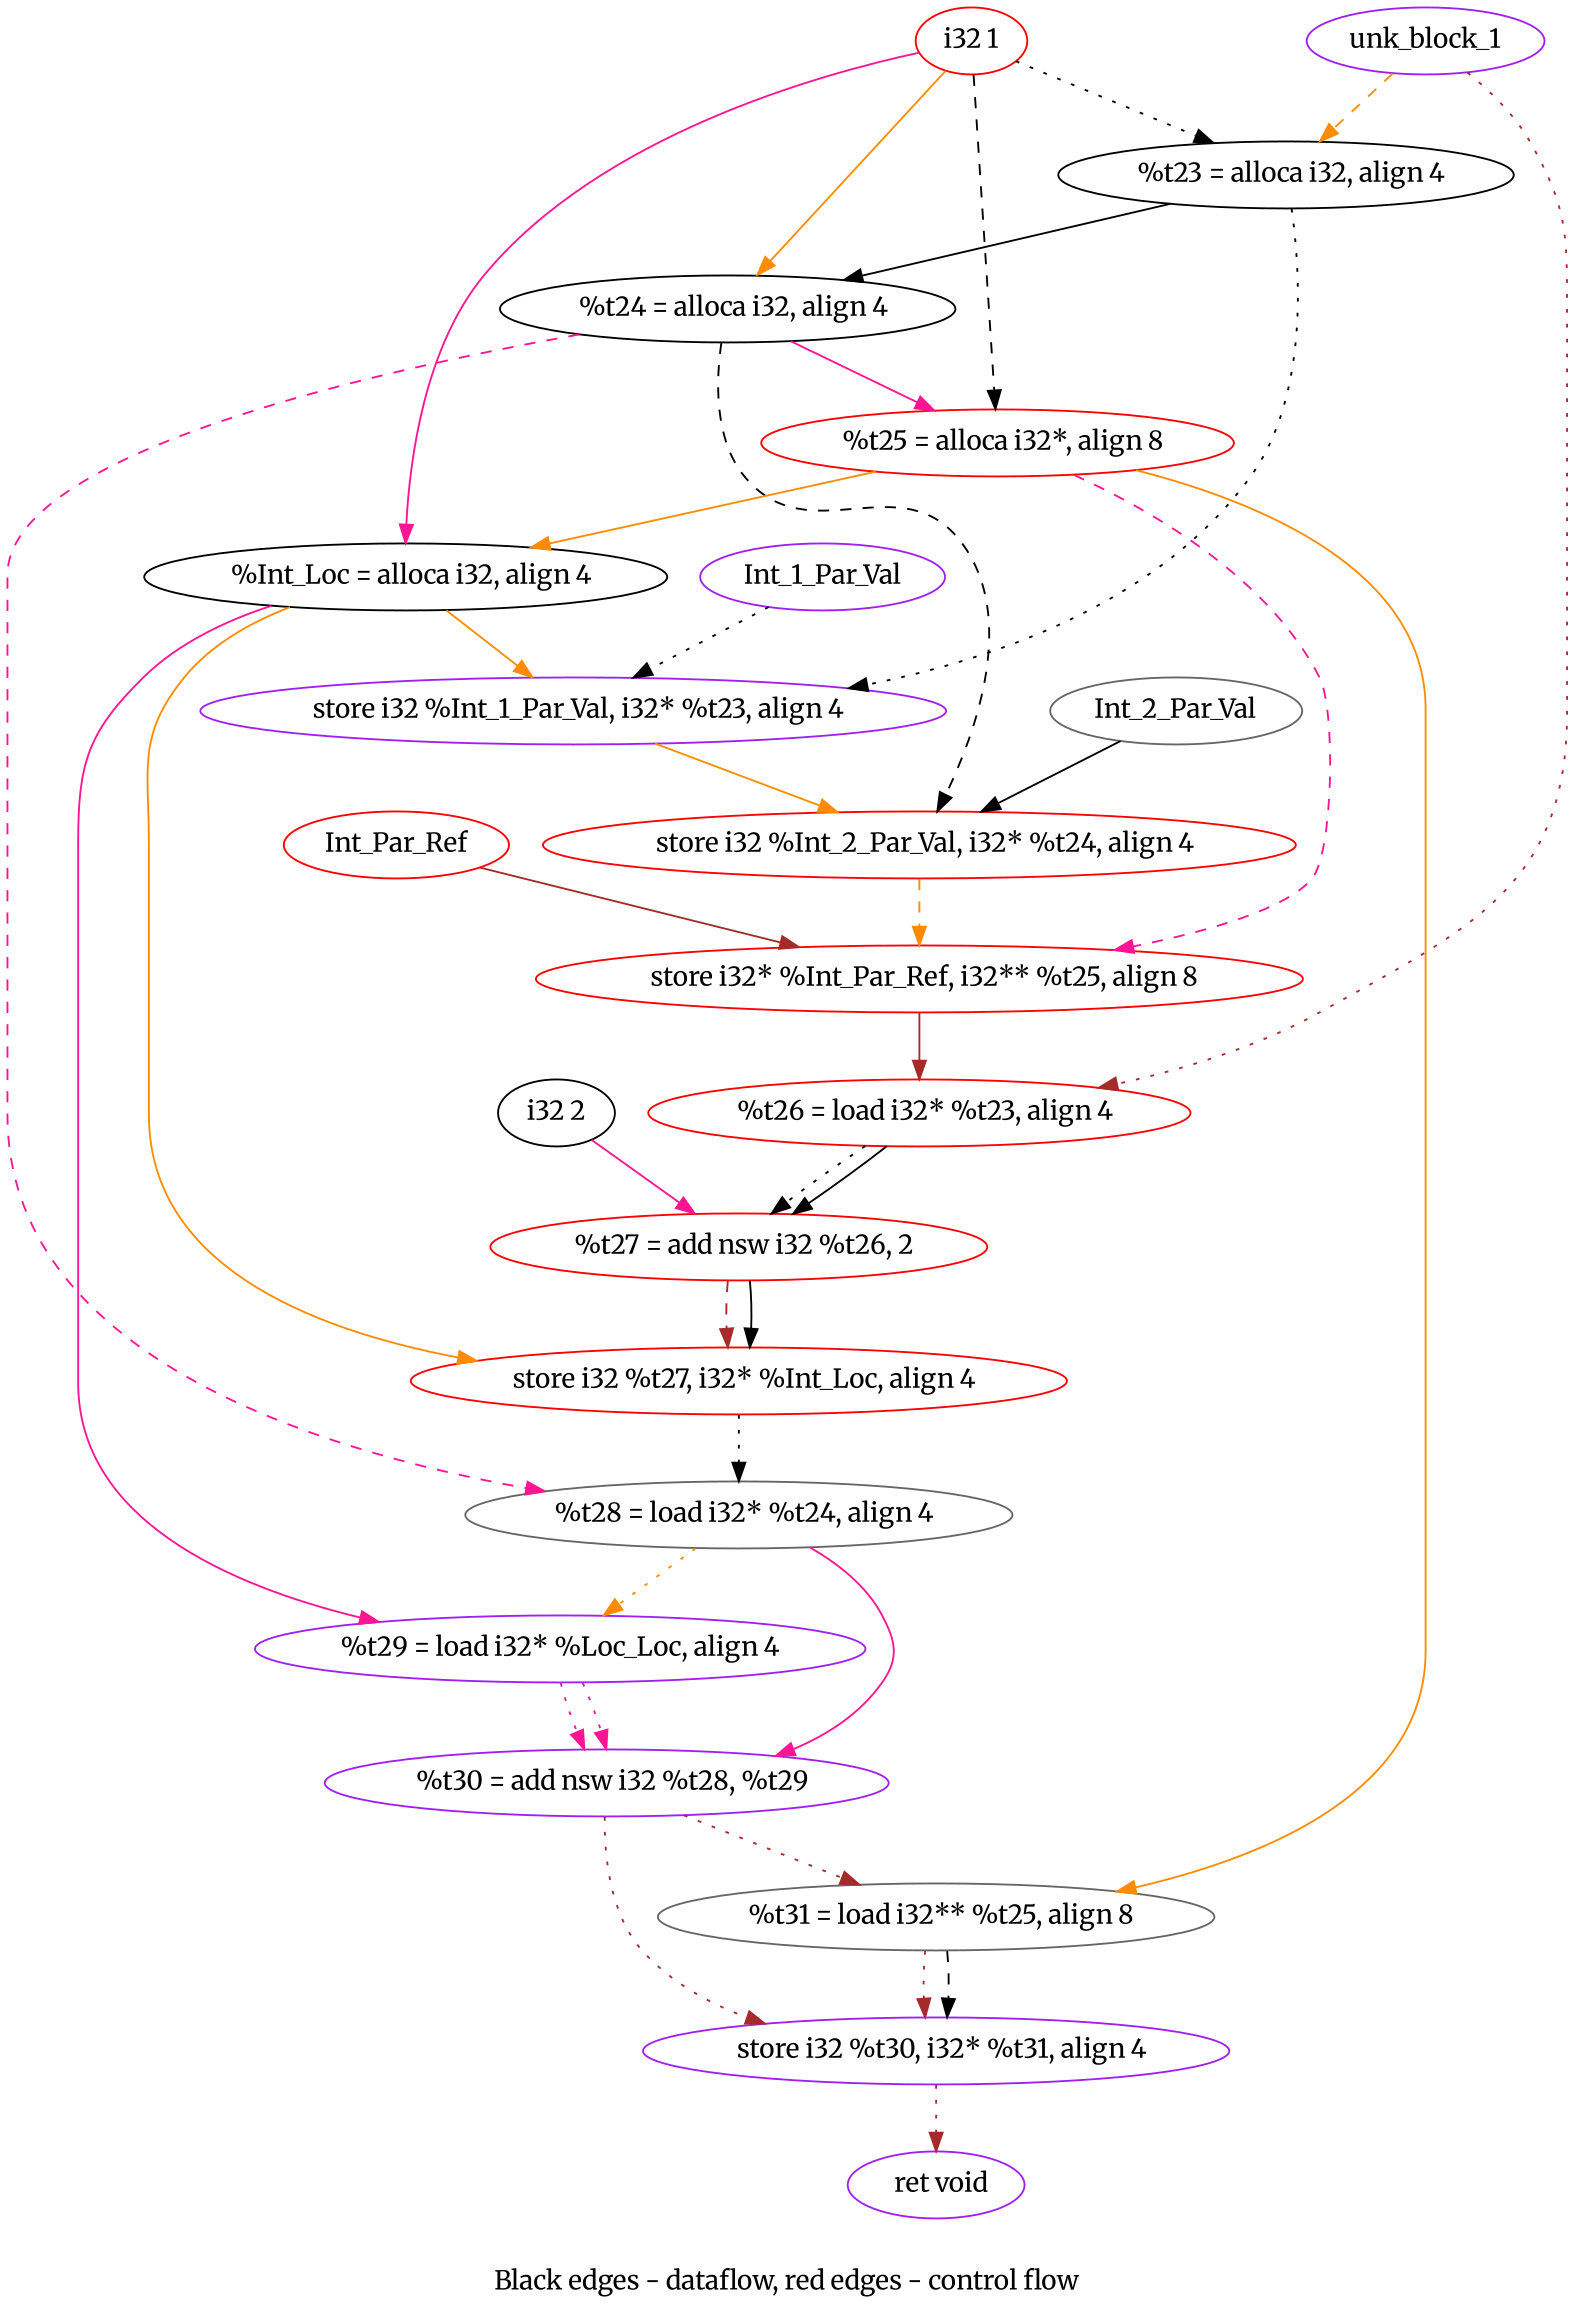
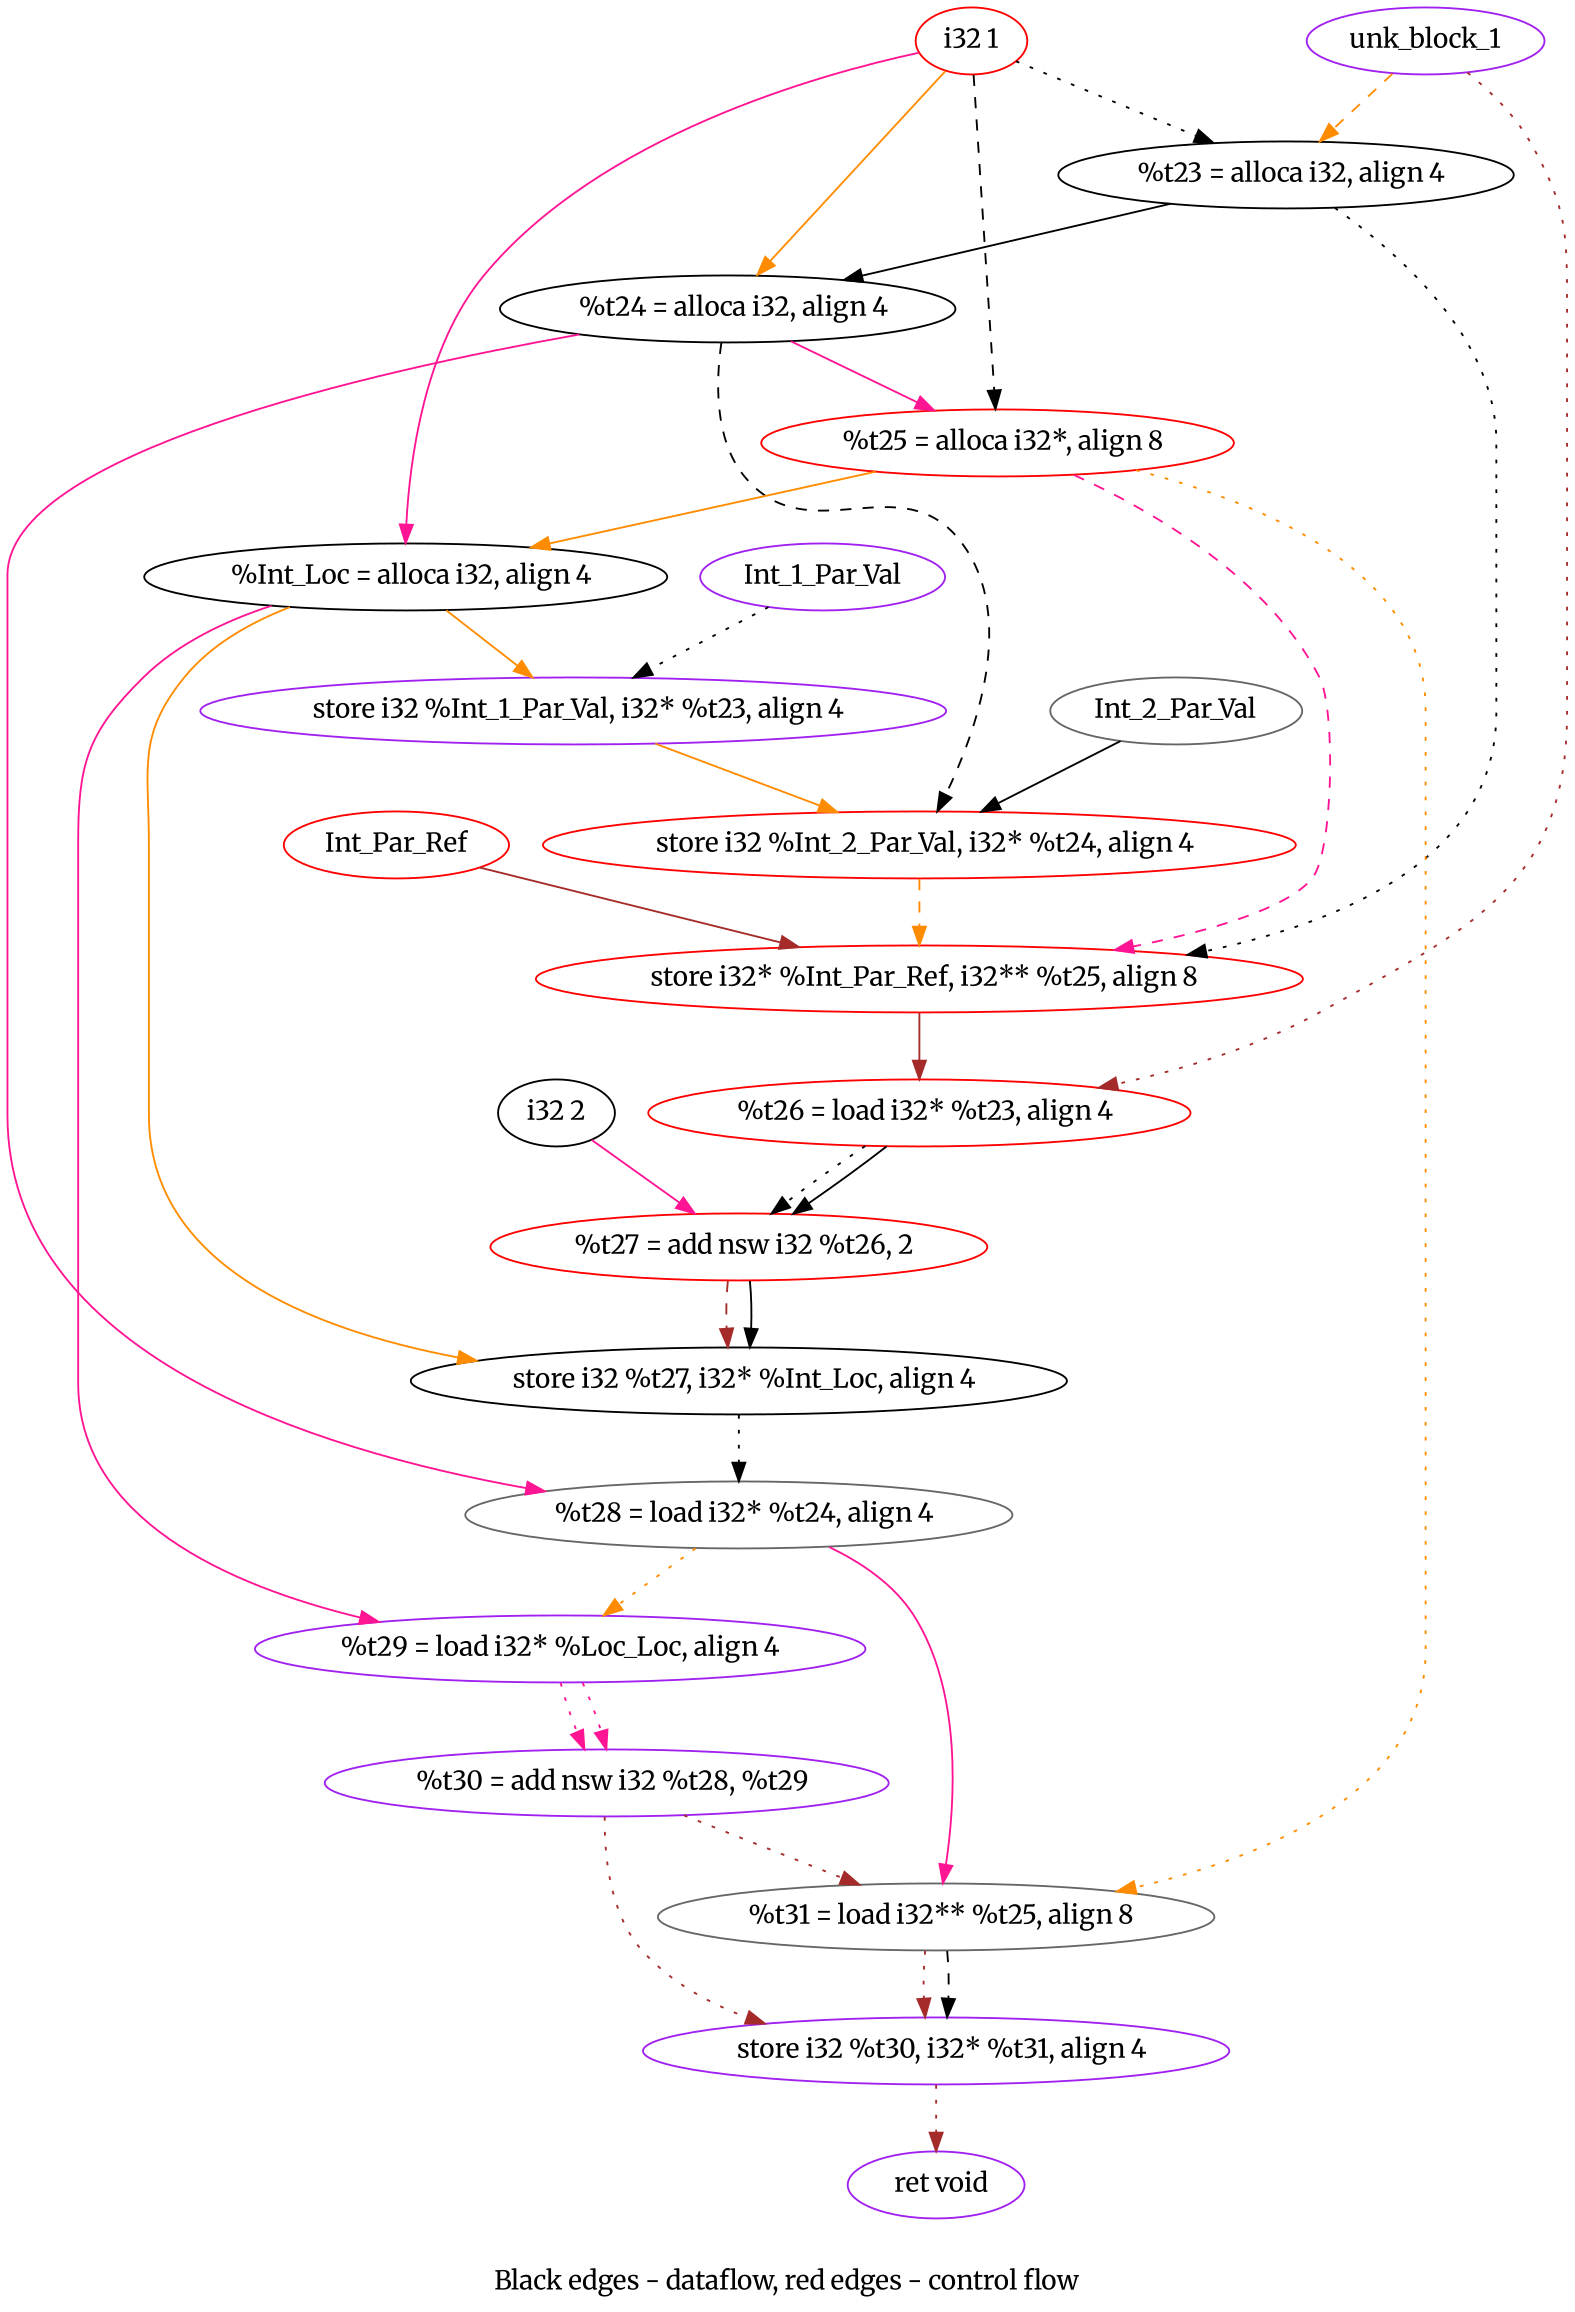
edge "%t23 = alloca i32, align 4" -> "store i32 %Int_1_Par_Val, i32* %t23, align 4": now "%t23 = alloca i32, align 4" -> "store i32* %Int_Par_Ref, i32** %t25, align 8"
edge "%t24 = alloca i32, align 4" -> "%t28 = load i32* %t24, align 4": style dashed -> solid
edge "%t25 = alloca i32*, align 8" -> "%t31 = load i32** %t25, align 8": style solid -> dotted
node "store i32 %t27, i32* %Int_Loc, align 4": color red -> black
edge "%t28 = load i32* %t24, align 4" -> "%t30 = add nsw i32 %t28, %t29": now "%t28 = load i32* %t24, align 4" -> "%t31 = load i32** %t25, align 8"
